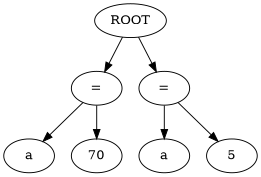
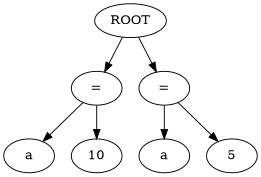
node "70": label "70" -> "10"
